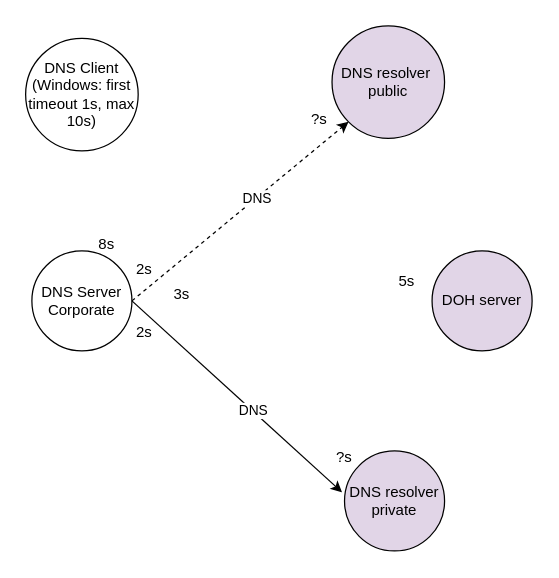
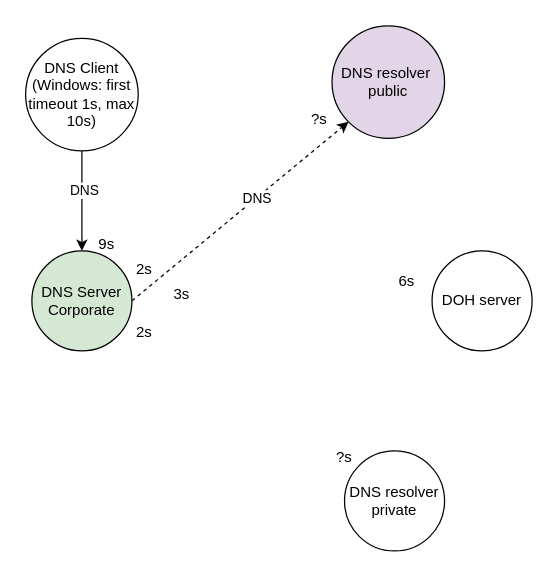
edge "DNS Client (Windows: first timeout 1s, max 10s)" -> "DNS Server Corporate": added, label "DNS"
node "8s": label "8s" -> "9s"
node "5s": label "5s" -> "6s"
node "DNS Server Corporate": fillcolor #ffffff -> #d5e8d4
node "DOH server": fillcolor #e1d5e7 -> #ffffff
edge "DNS Server Corporate" -> "DNS resolver private": removed, label "DNS"
node "DNS resolver private": fillcolor #e1d5e7 -> #ffffff
